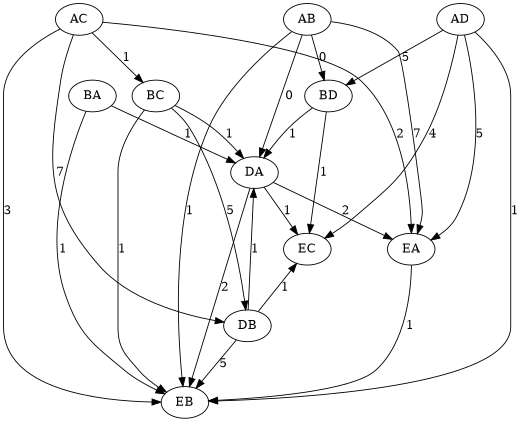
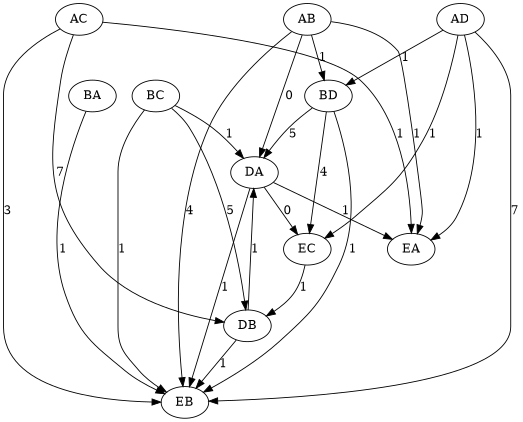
edge "AC" -> "BC": removed, label "1"
edge "AB" -> "BD": label "0" -> "1"
edge "AD" -> "BD": label "5" -> "1"
edge "BA" -> "DA": removed, label "1"
edge "BD" -> "DA": label "1" -> "5"
edge "AC" -> "EA": label "2" -> "1"
edge "AB" -> "EA": label "7" -> "1"
edge "AD" -> "EC": label "4" -> "1"
edge "AD" -> "EA": label "5" -> "1"
edge "BD" -> "EC": label "1" -> "4"
edge "AB" -> "EB": label "1" -> "4"
edge "DA" -> "EC": label "1" -> "0"
edge "DA" -> "EA": label "2" -> "1"
edge "AD" -> "EB": label "1" -> "7"
edge "DA" -> "EB": label "2" -> "1"
edge "DB" -> "EC": reversed
edge "DB" -> "EB": label "5" -> "1"
edge "EA" -> "EB": now "BD" -> "EB"
